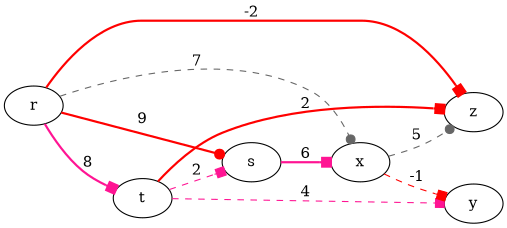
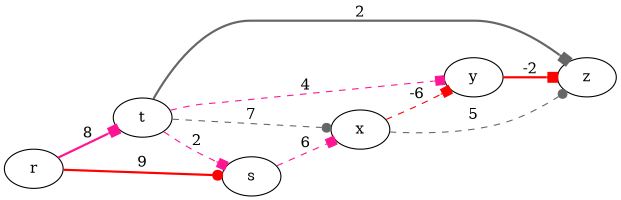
edge "r" -> "z": now "y" -> "z"
edge "r" -> "x": now "t" -> "x"
edge "t" -> "z": color red -> gray40
edge "s" -> "x": style bold -> dashed
edge "x" -> "y": label "-1" -> "-6"
